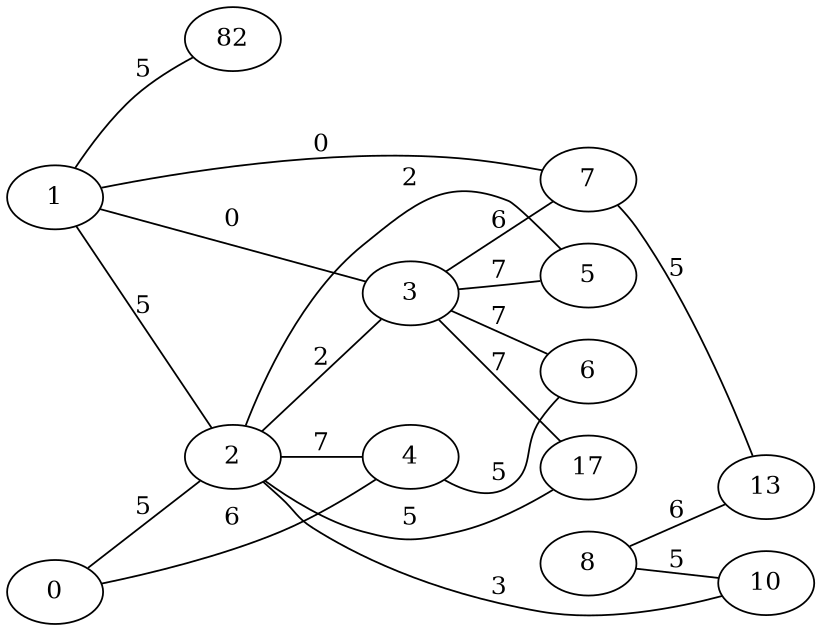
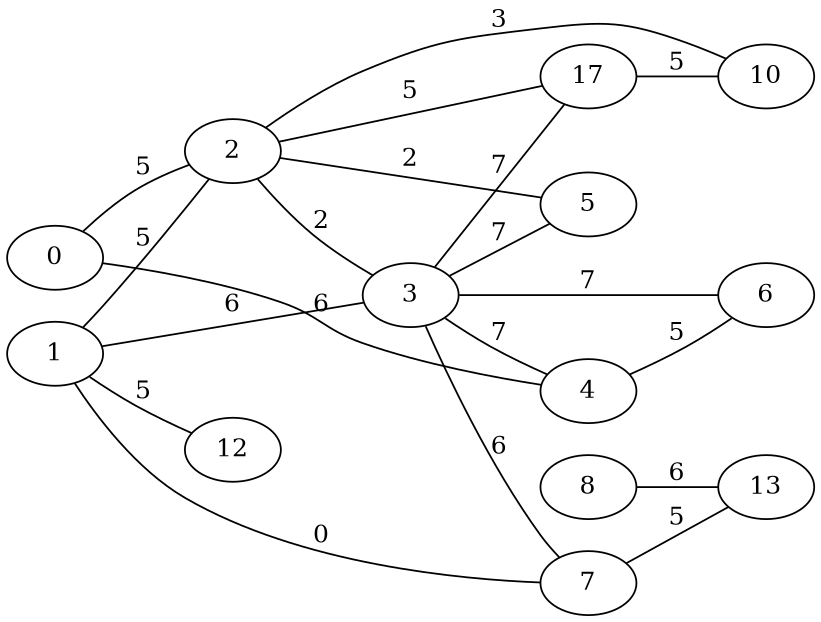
node "82": label "82" -> "12"
edge "1" -- "3": label "0" -> "6"
edge "2" -- "4": now "3" -- "4"
edge "8" -- "10": now "17" -- "10"
